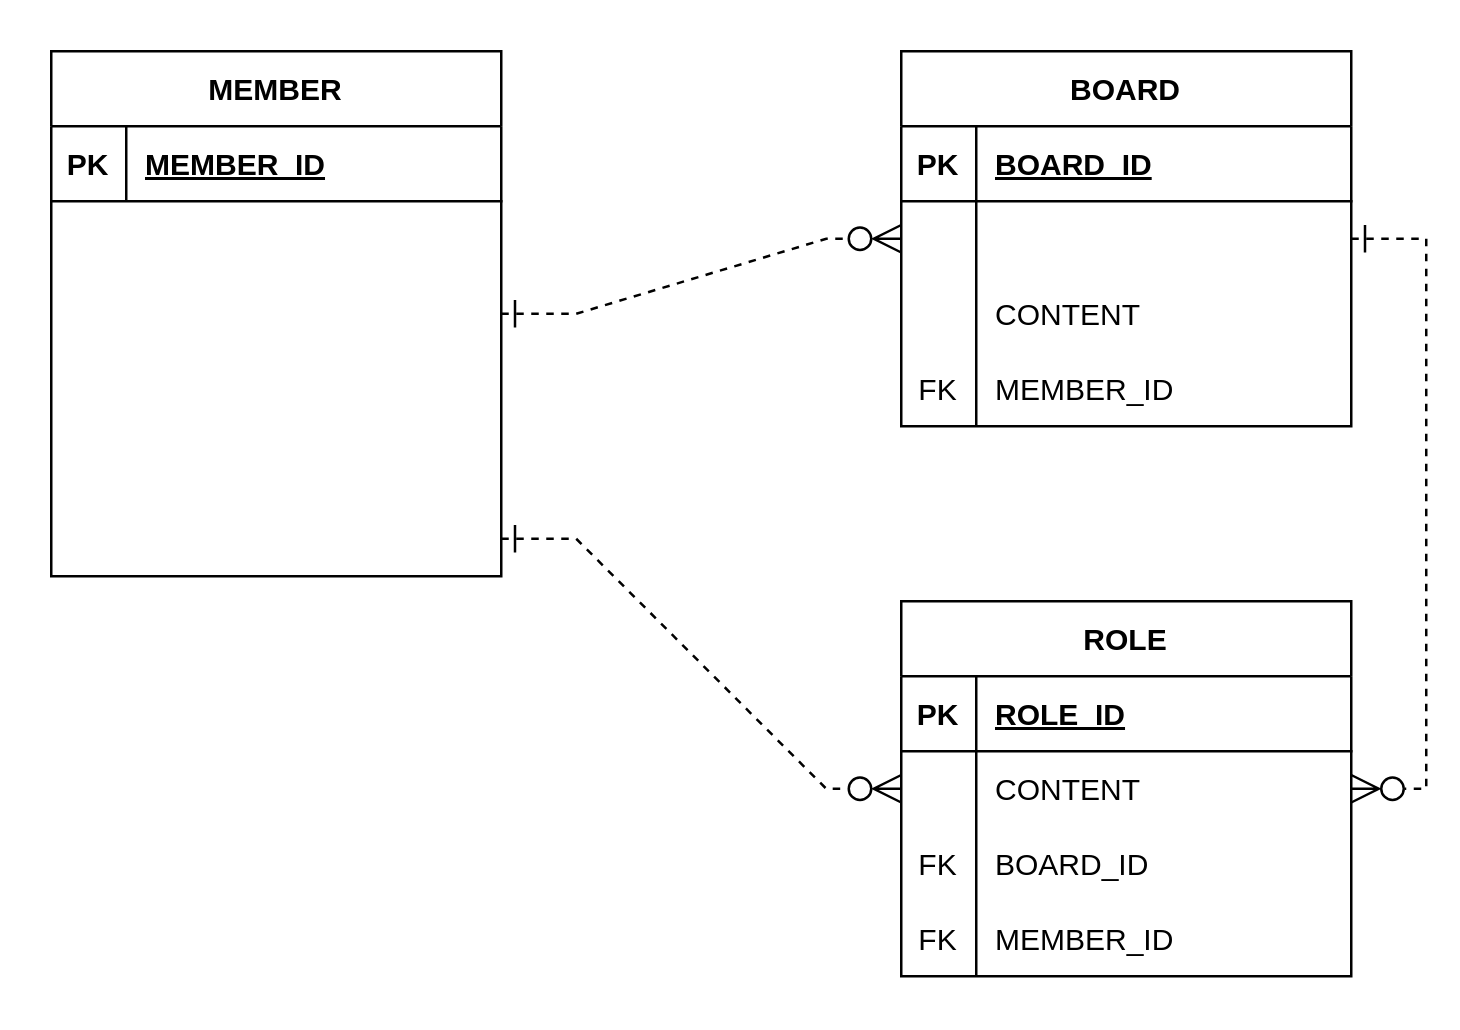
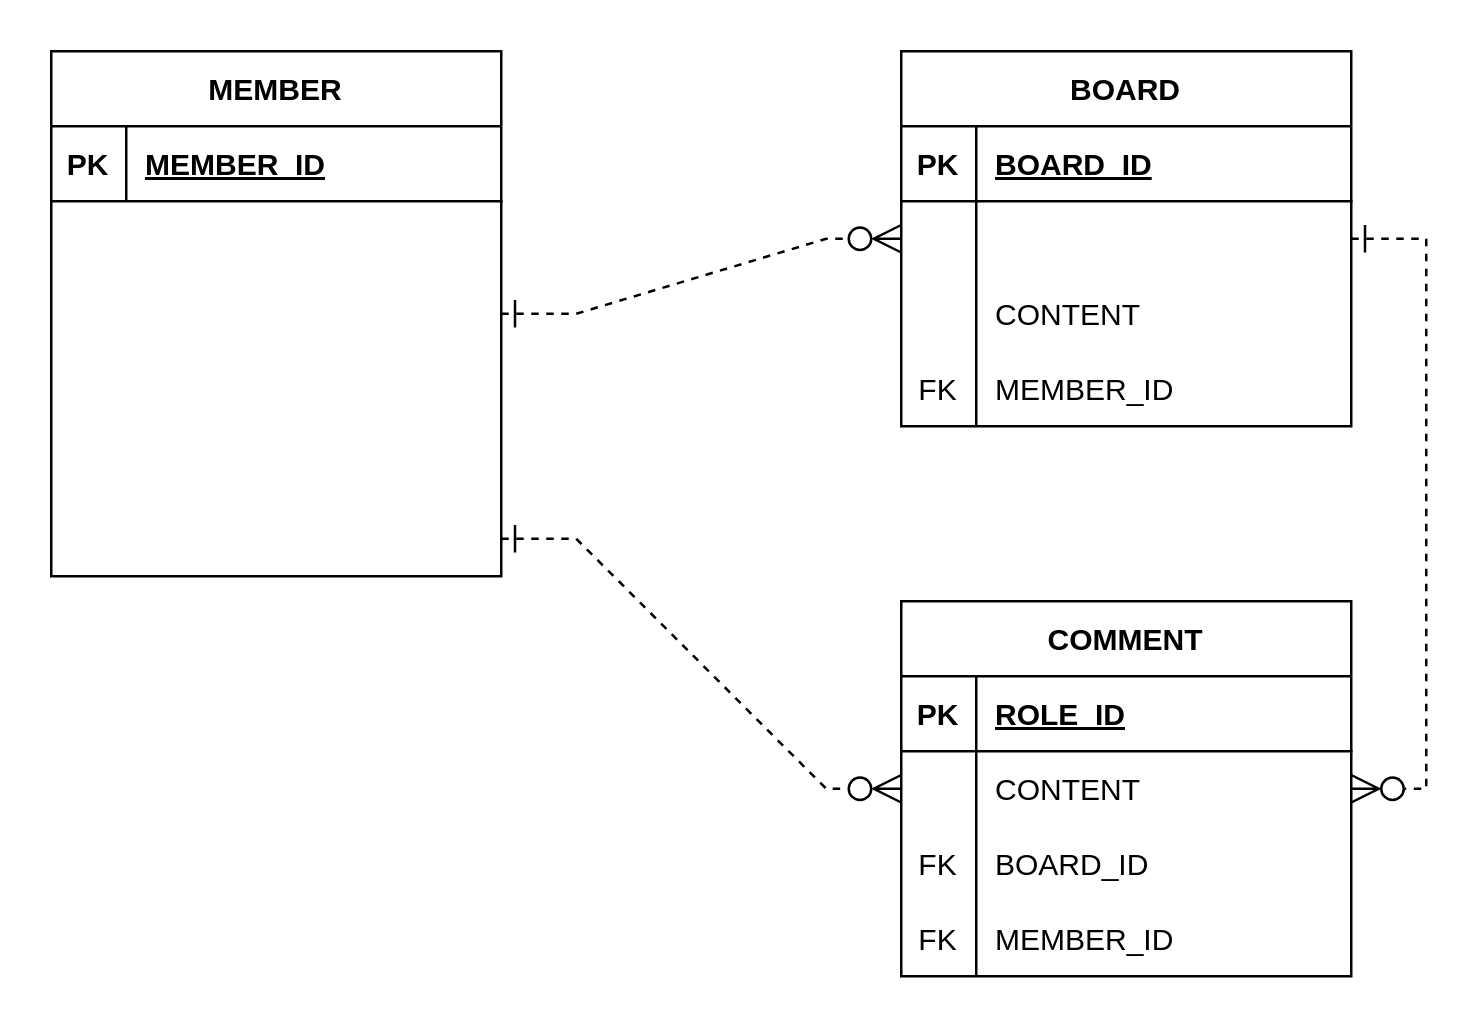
node "ROLE": label "ROLE" -> "COMMENT"
